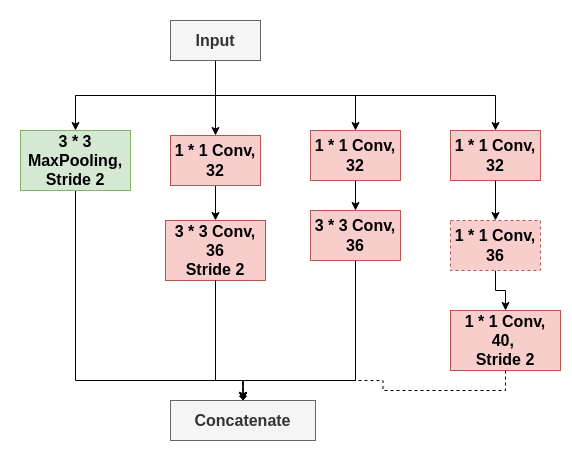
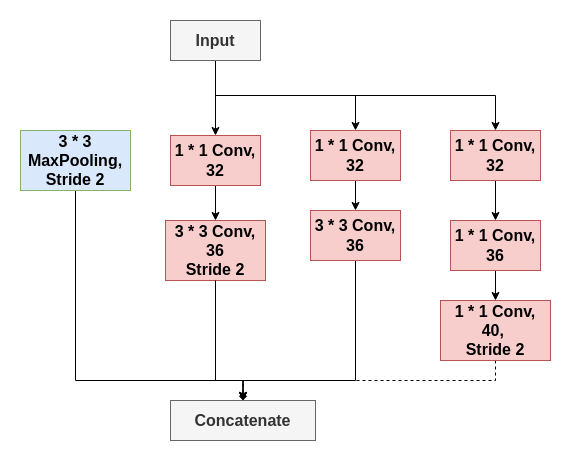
edge "Input" -> "3 * 3 MaxPooling, Stride 2": removed
node "3 * 3 MaxPooling, Stride 2": fillcolor #d5e8d4 -> #dae8fc
node "1 * 1 Conv, 36": style dashed -> solid
node "1 * 1 Conv, 40, Stride 2": moved (506, 341) -> (496, 331)
